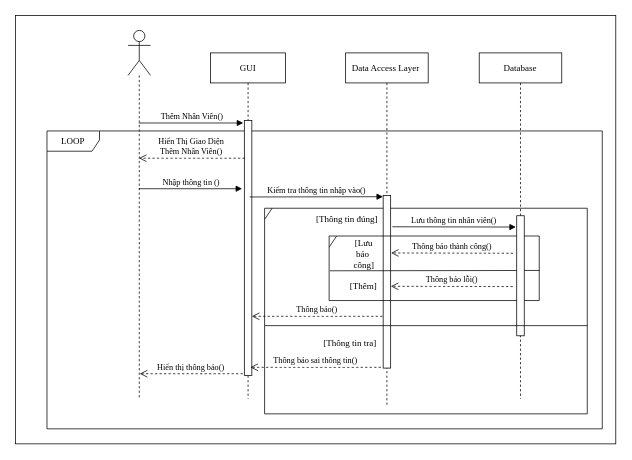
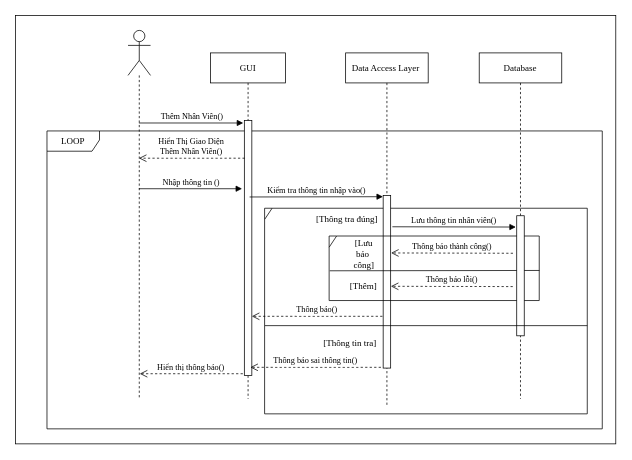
node "[Thông tin đúng]": label "[Thông tin đúng]" -> "[Thông tra đúng]"
